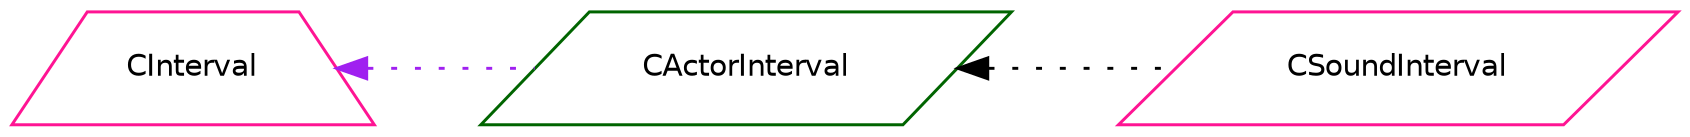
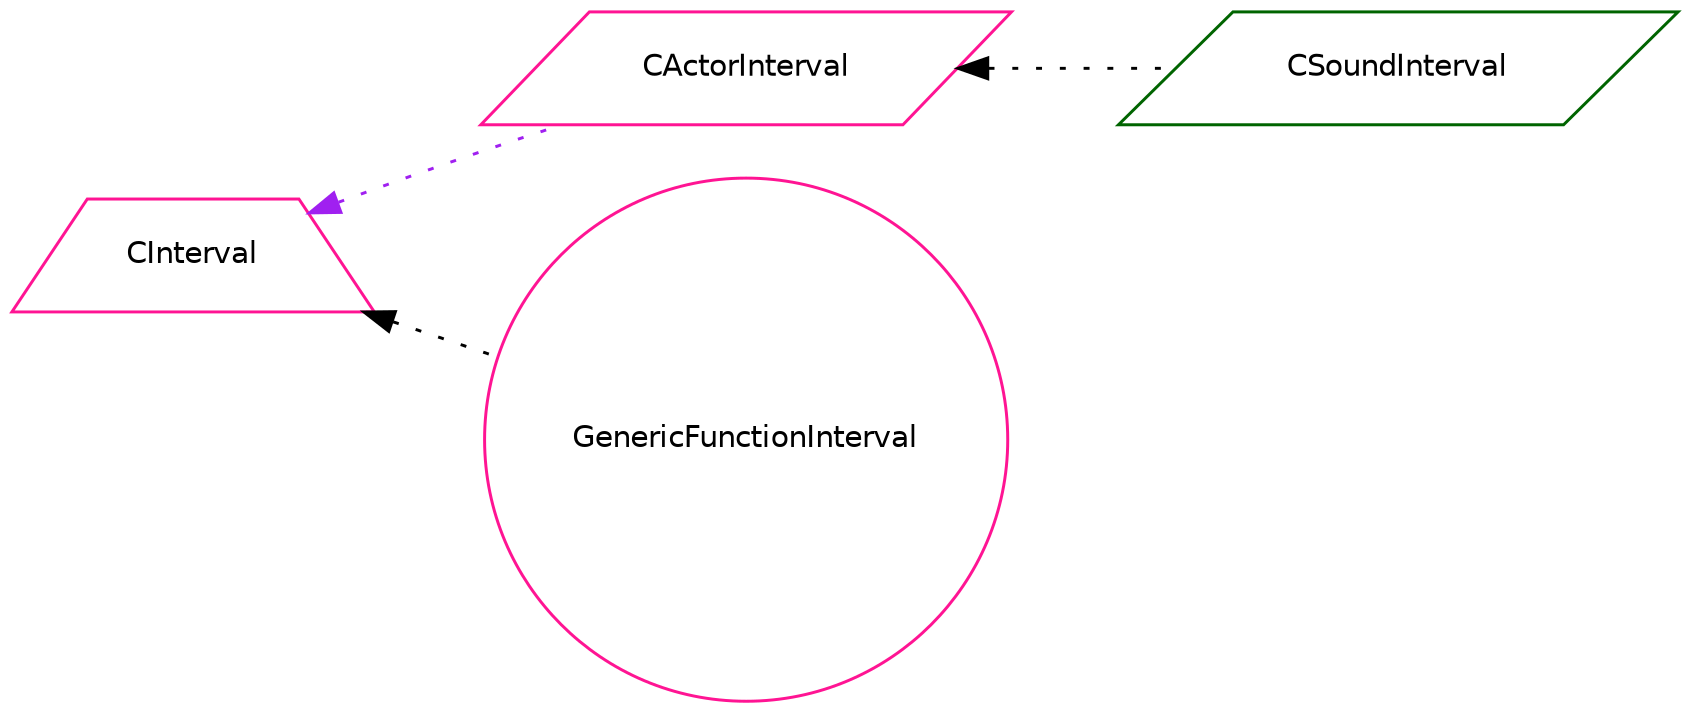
node "CActorInterval": color darkgreen -> deeppink
node "CSoundInterval": color deeppink -> darkgreen
node "GenericFunctionInterval": added
